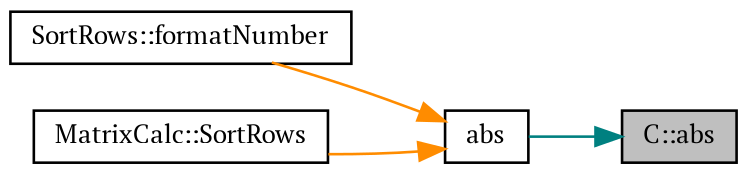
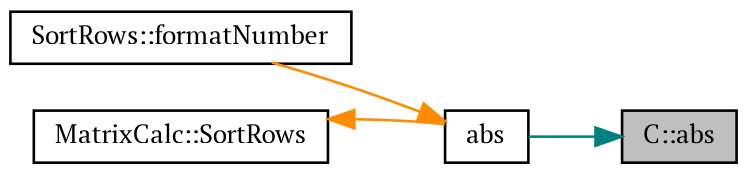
edge "MatrixCalc::SortRows" -> "abs": reversed
